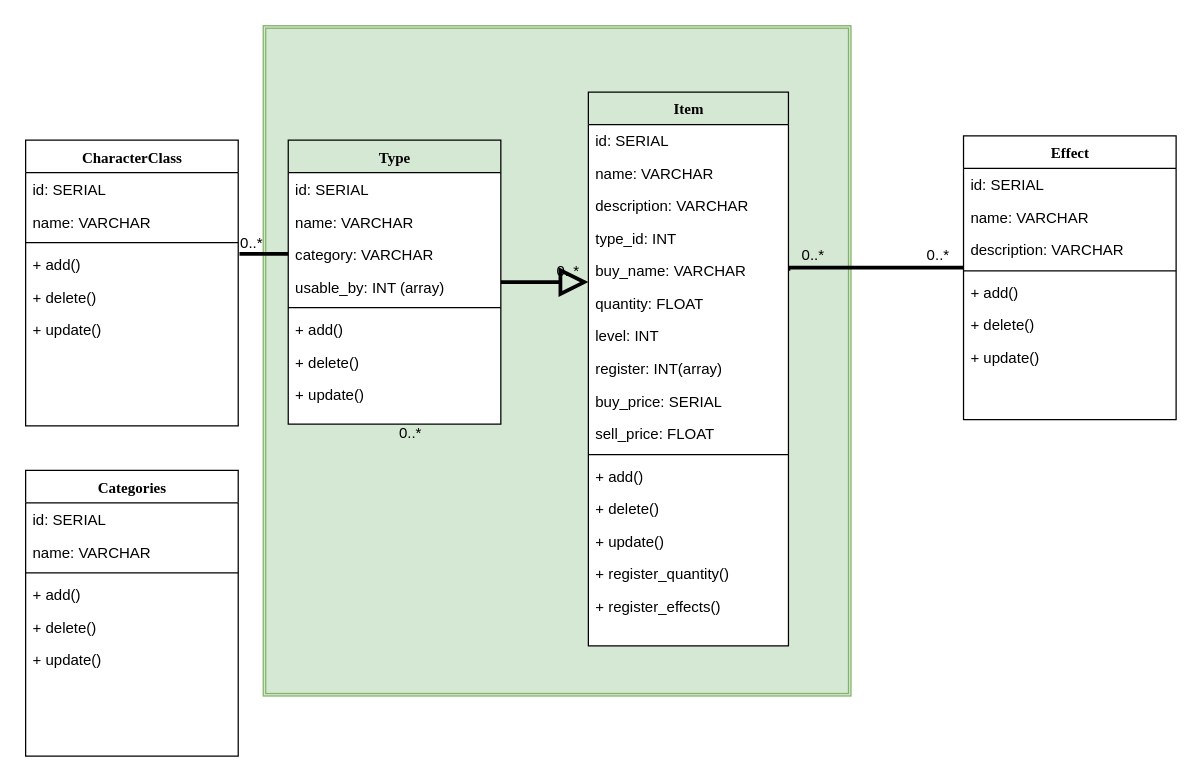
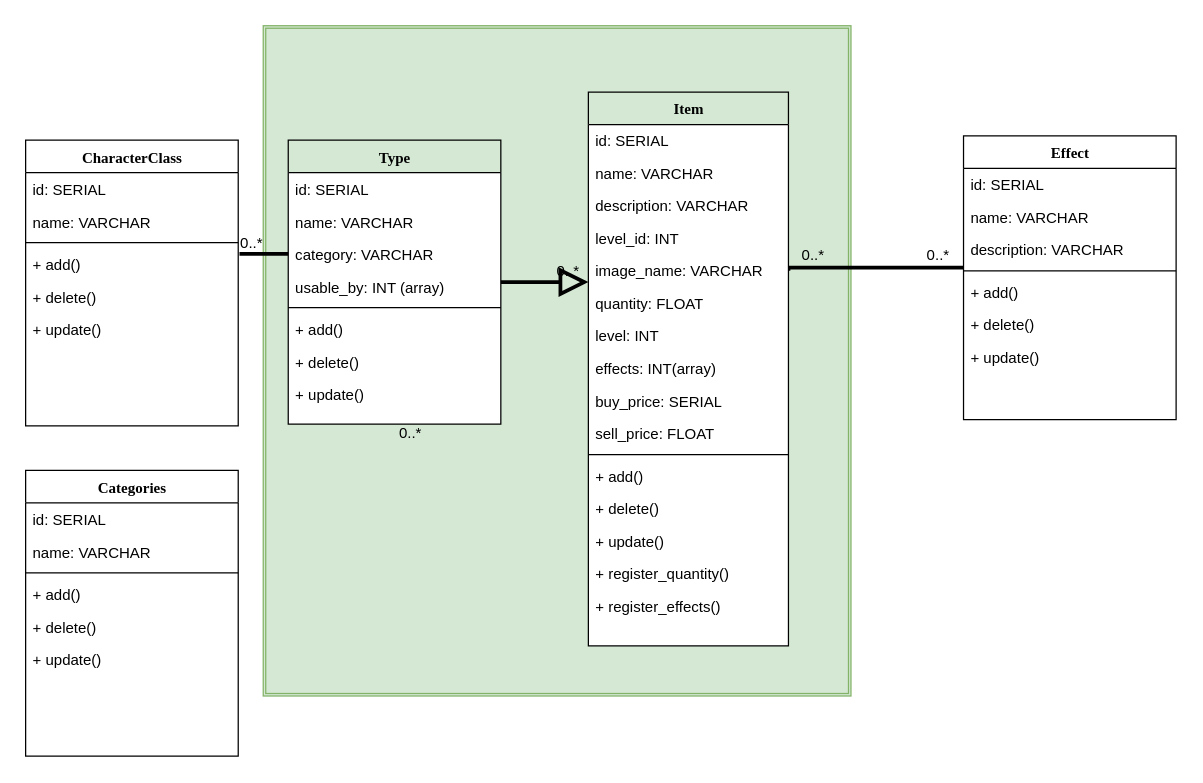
node "type_id: INT": label "type_id: INT" -> "level_id: INT"
node "buy_name: VARCHAR": label "buy_name: VARCHAR" -> "image_name: VARCHAR"
node "register: INT(array)": label "register: INT(array)" -> "effects: INT(array)"
